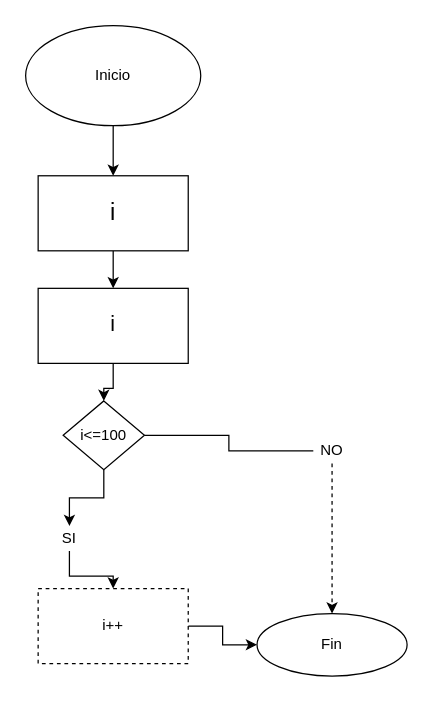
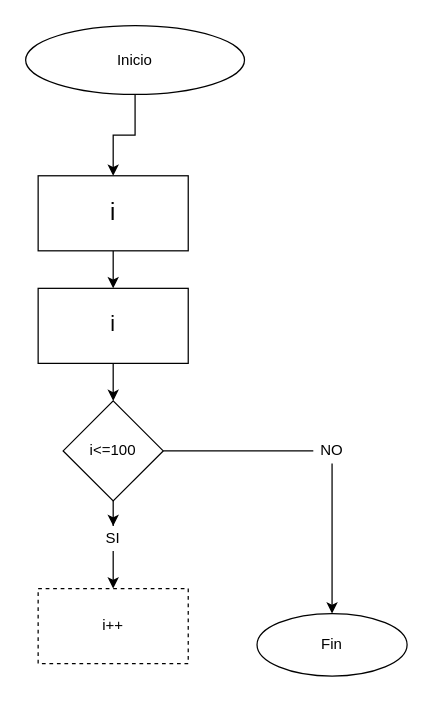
node "Inicio": size 175x100 -> 219x69
node "i<=100": size 81x69 -> 100x100
edge "NO" -> "Fin": style dashed -> solid
node "SI": moved (69, 538) -> (113, 538)
edge "i++" -> "Fin": removed
